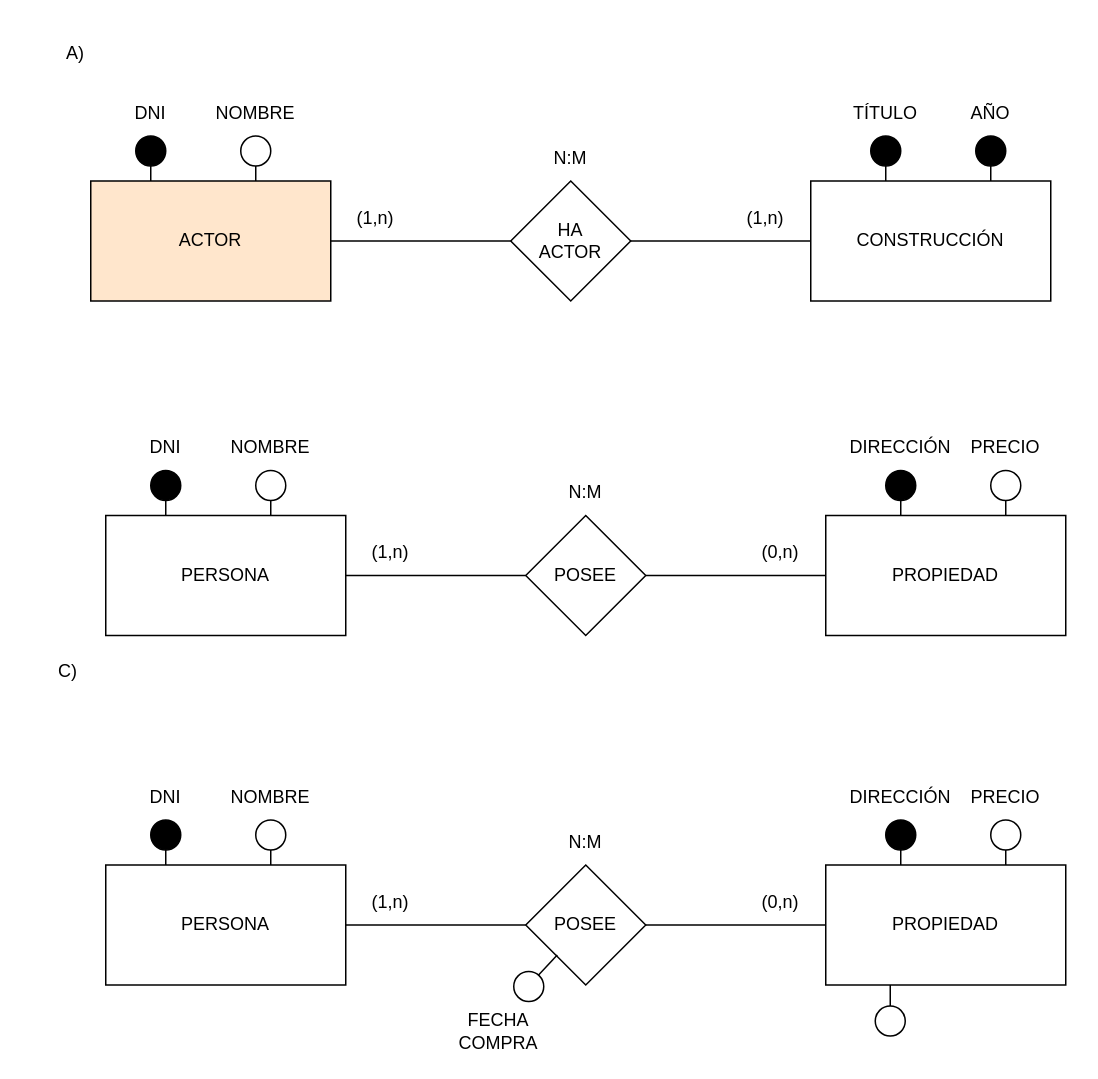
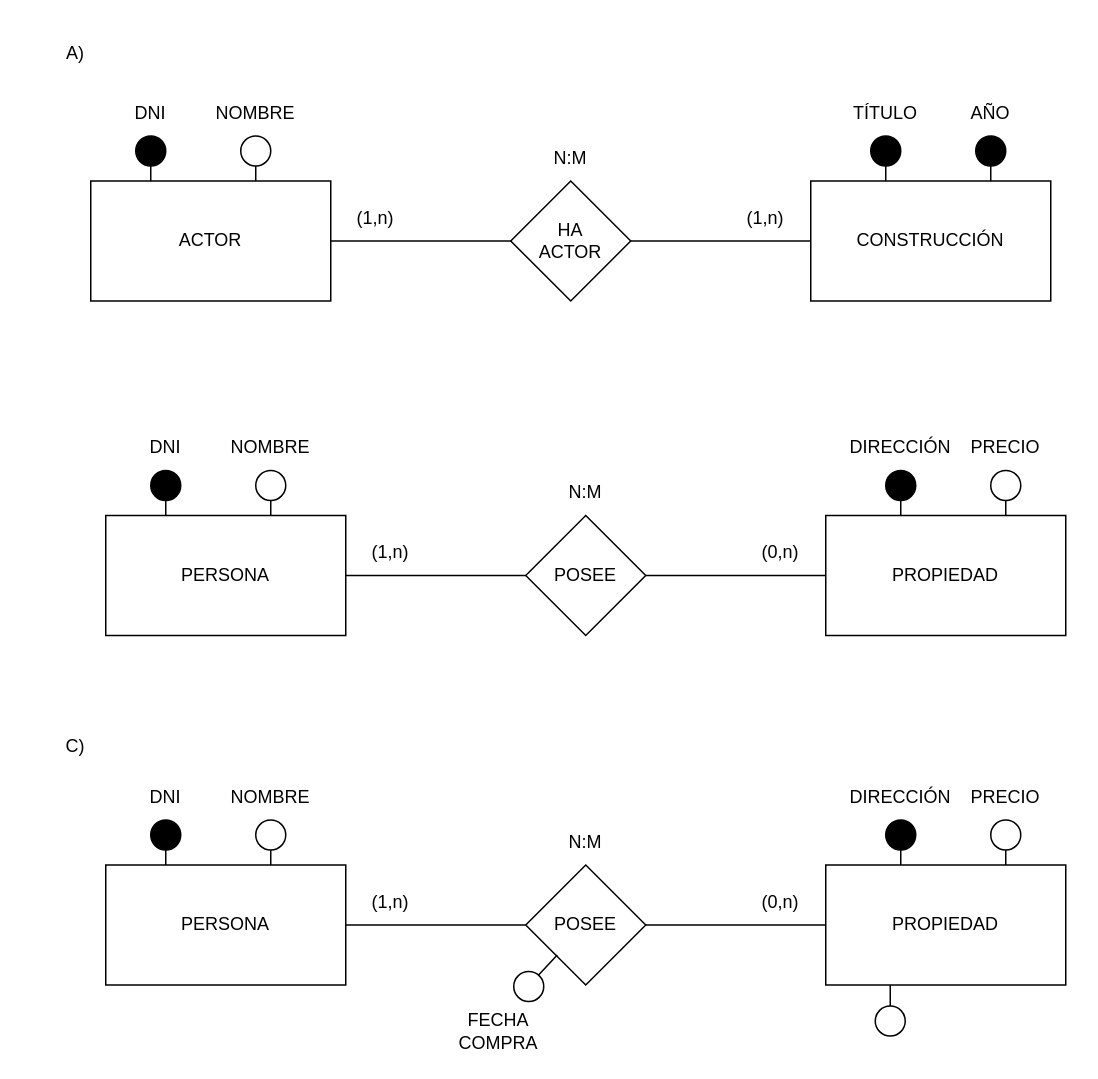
node "ACTOR": fillcolor #ffe6cc -> #ffffff
node "C)": moved (68, 671) -> (76, 746)
